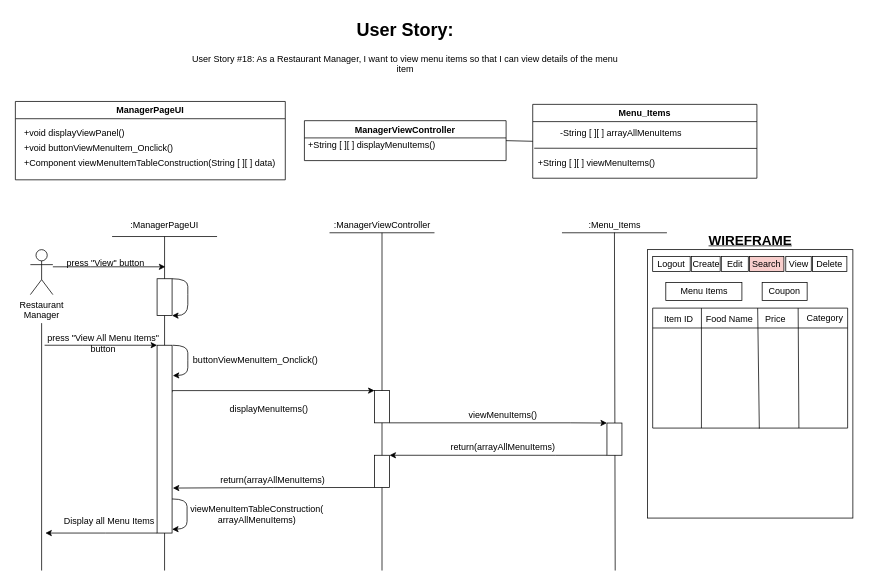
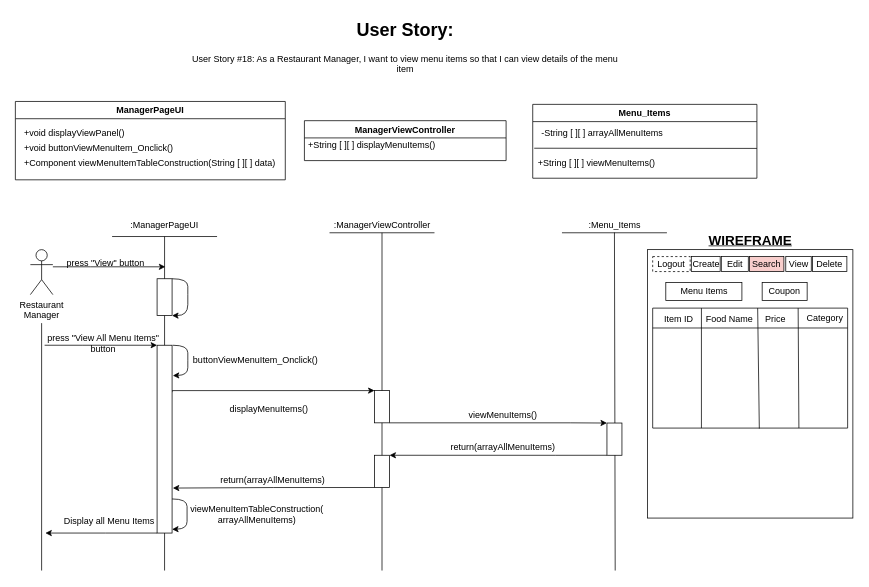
node "-String [ ][ ] arrayAllMenuItems": moved (627, 133) -> (608, 133)
edge "ManagerViewController" -- "Menu_Items": removed
node "Logout": style solid -> dashed
